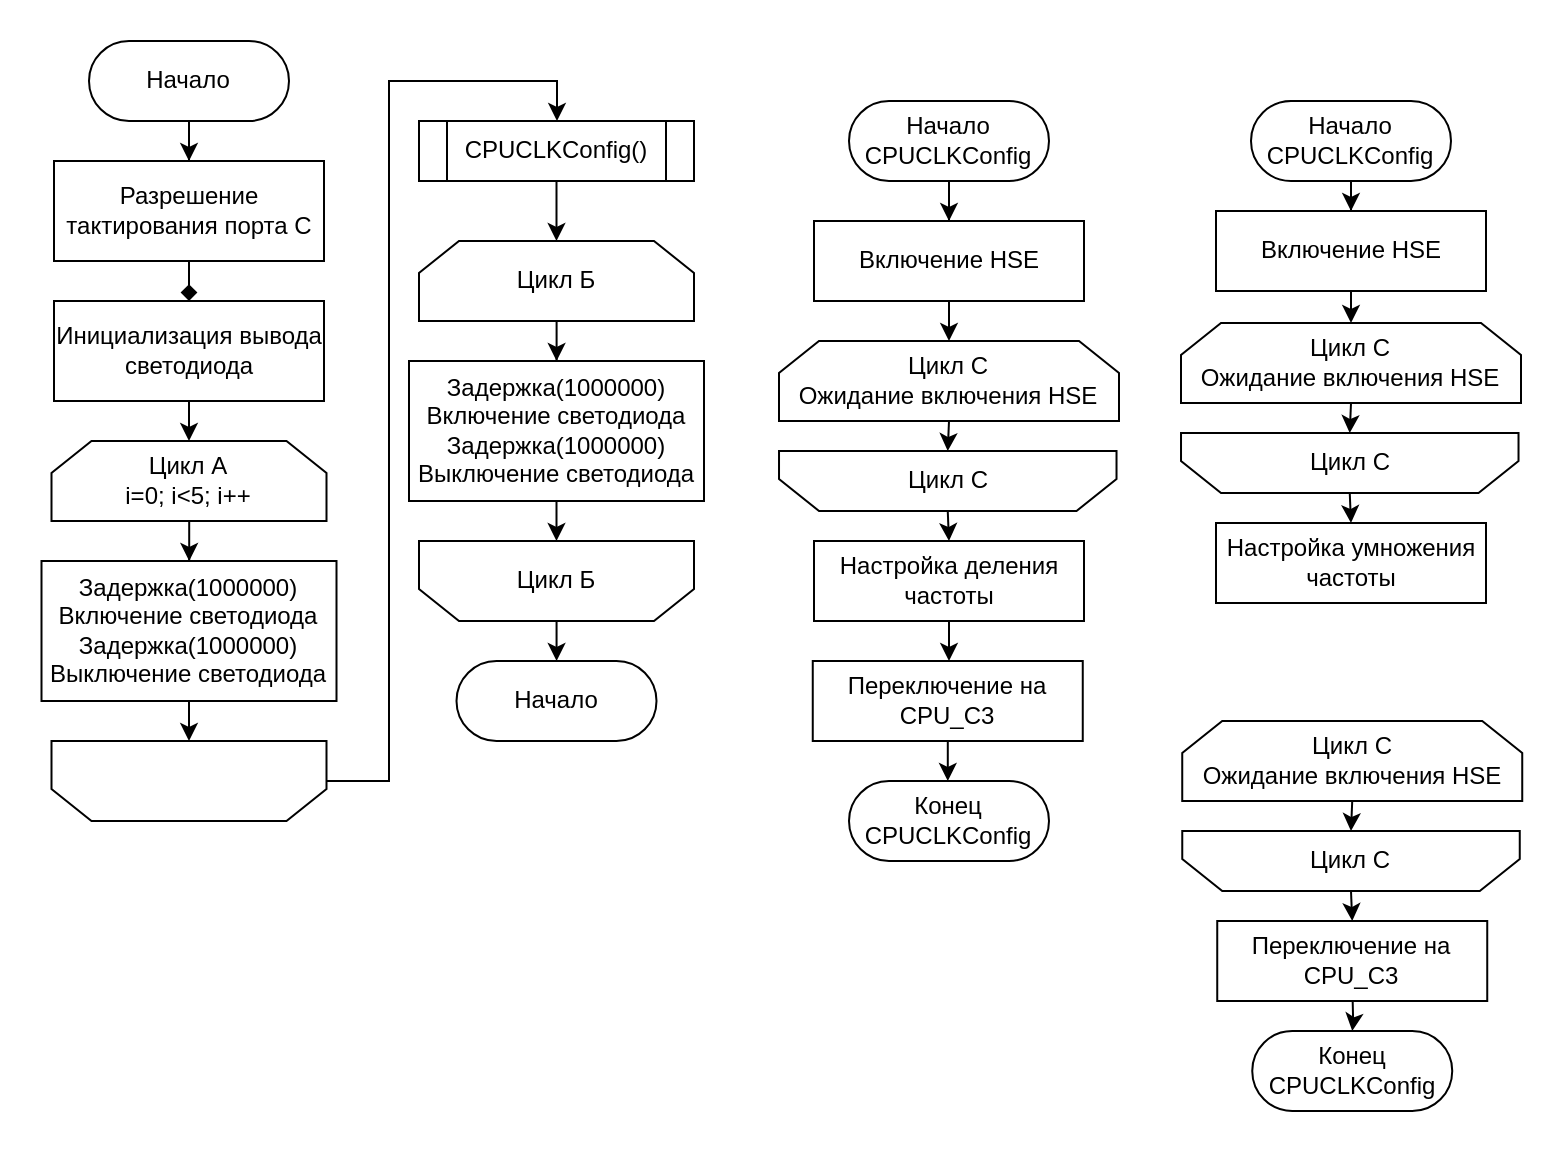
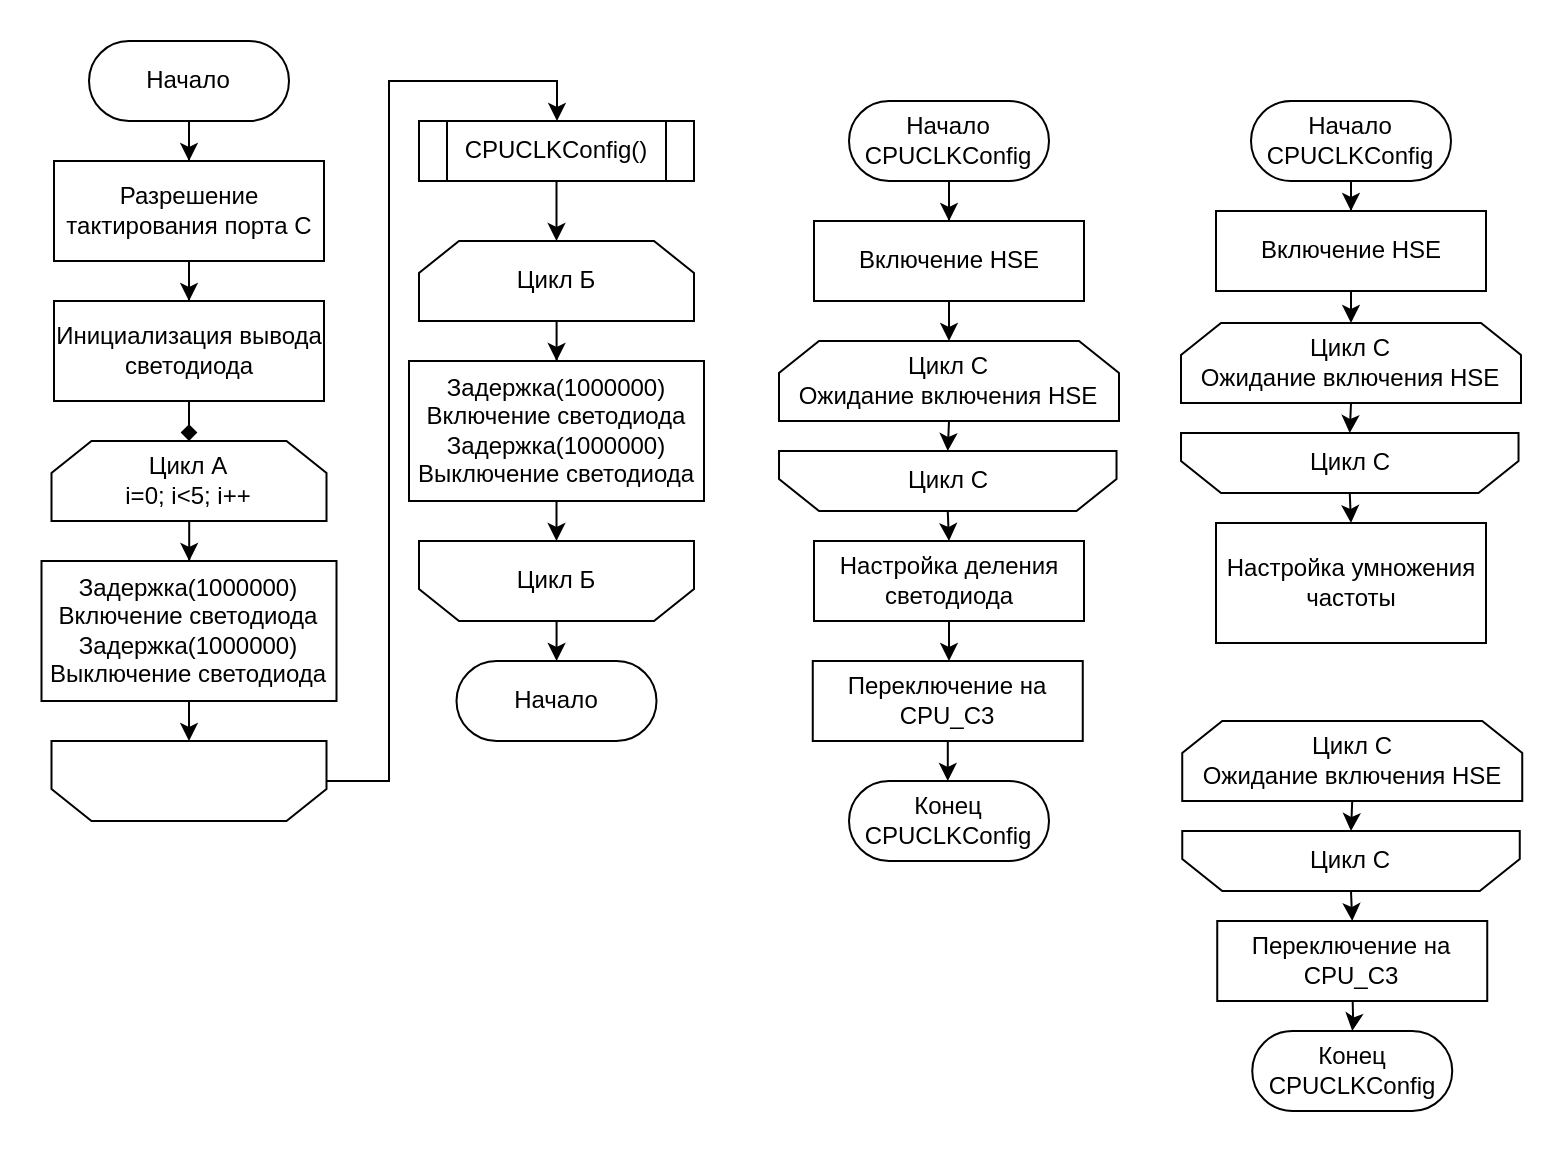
edge "Разрешение тактирования порта C" -> "Инициализация вывода светодиода": arrowhead diamond -> classic
edge "Инициализация вывода светодиода" -> "Цикл А i=0; i<5; i++": arrowhead classic -> diamond
node "Настройка умножения частоты": size 270x80 -> 270x120
node "Настройка деления частоты": label "Настройка деления частоты" -> "Настройка деления светодиода"
